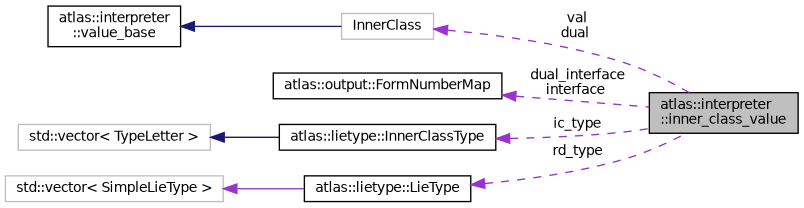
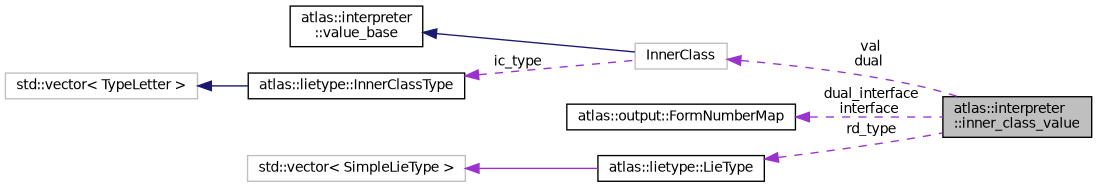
edge "atlas::interpreter ::inner_class_value" -> "atlas::lietype::InnerClassType": now "InnerClass" -> "atlas::lietype::InnerClassType"
